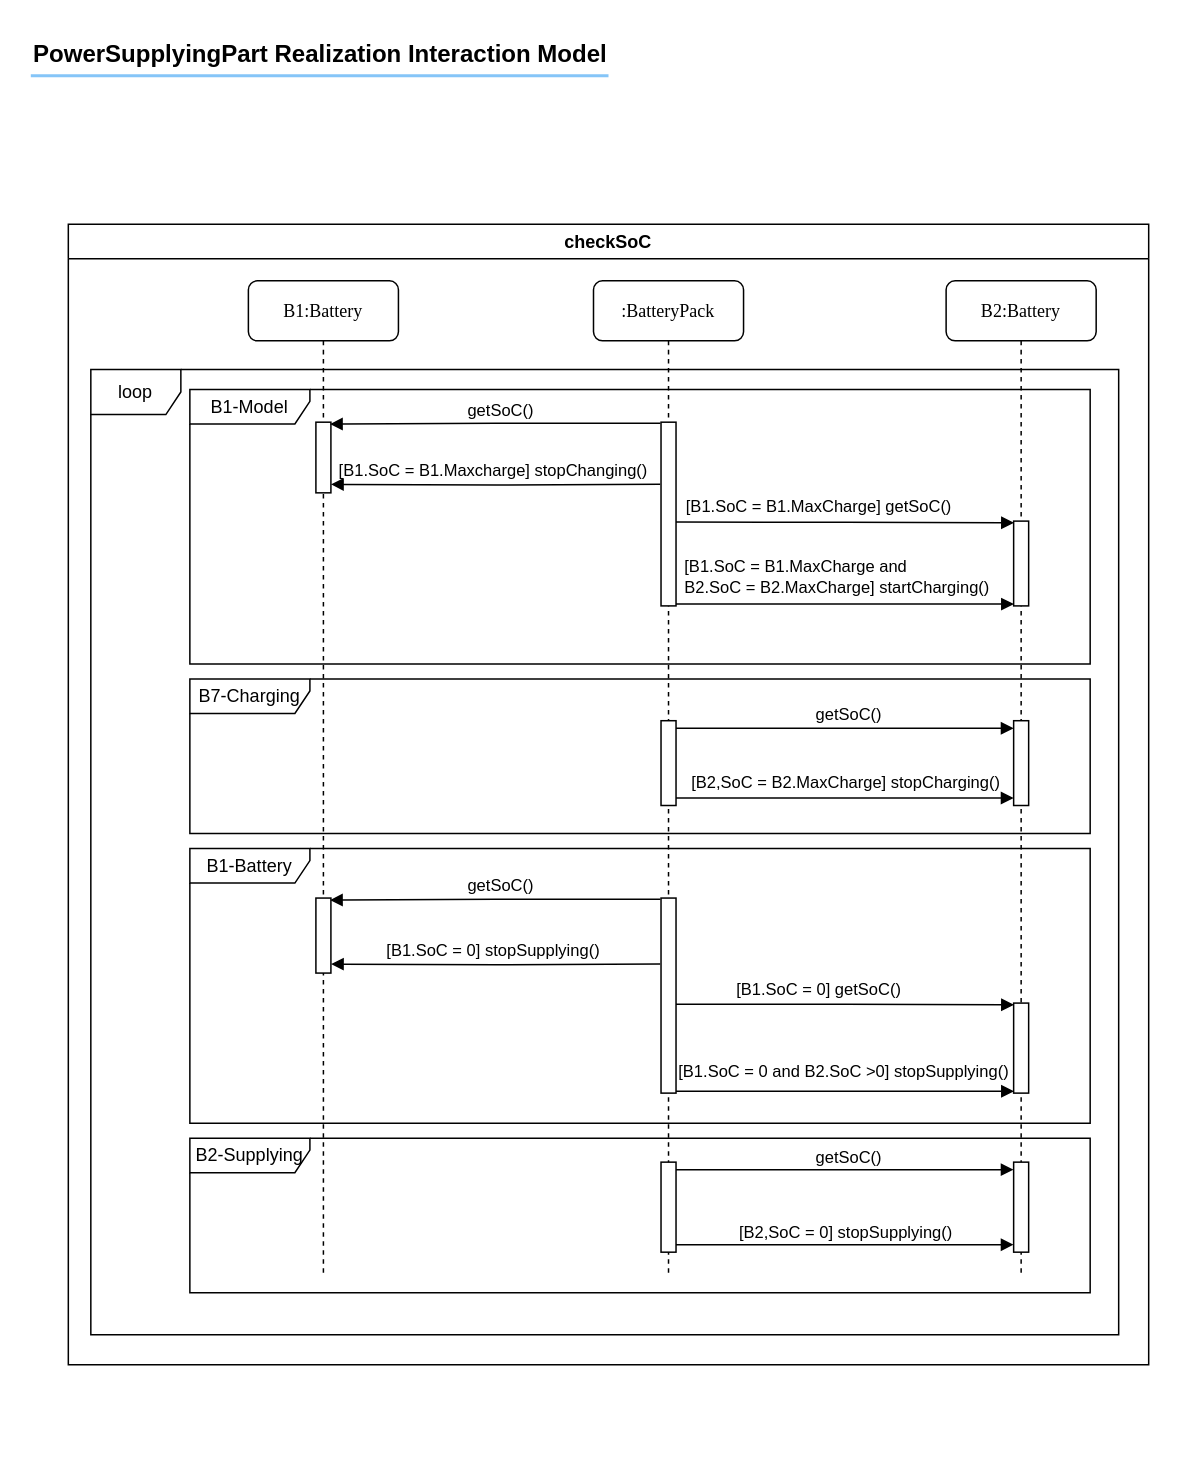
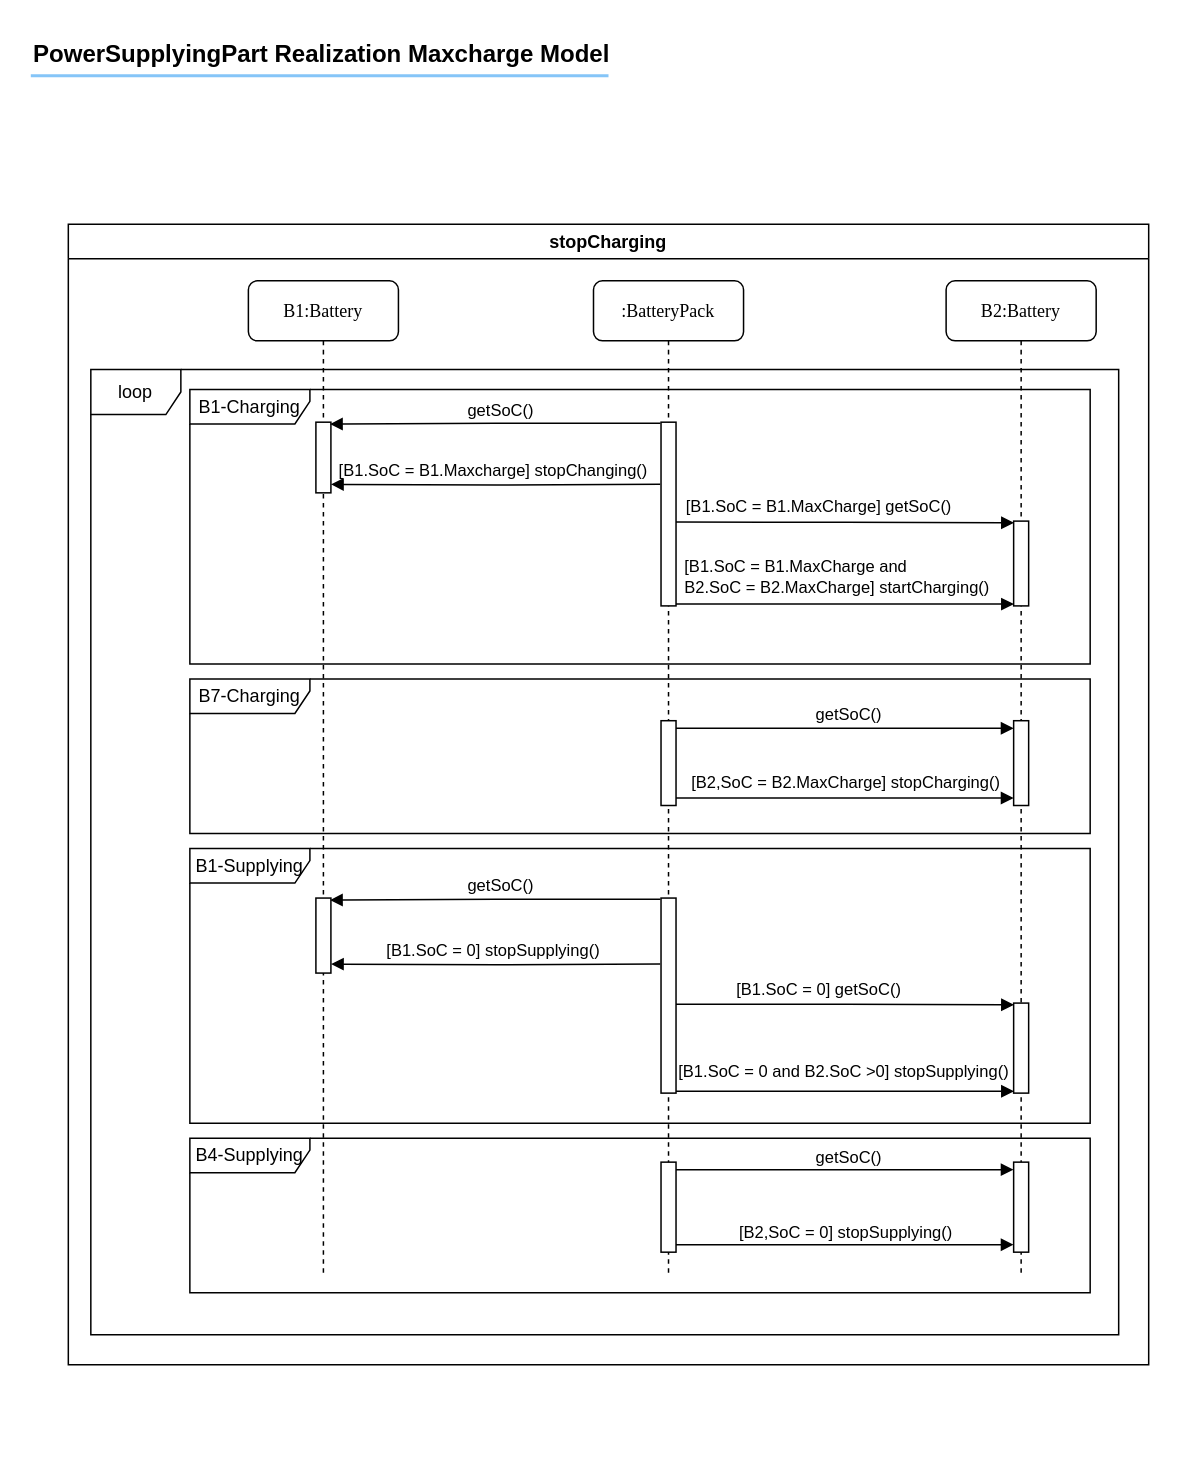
node "PowerSupplyingPart Realization Interaction Model": label "PowerSupplyingPart Realization Interaction Model" -> "PowerSupplyingPart Realization Maxcharge Model"
node "checkSoC": label "checkSoC" -> "stopCharging"
node "B1-Model": label "B1-Model" -> "B1-Charging"
node "B1-Battery": label "B1-Battery" -> "B1-Supplying"
node "B2-Supplying": label "B2-Supplying" -> "B4-Supplying"
